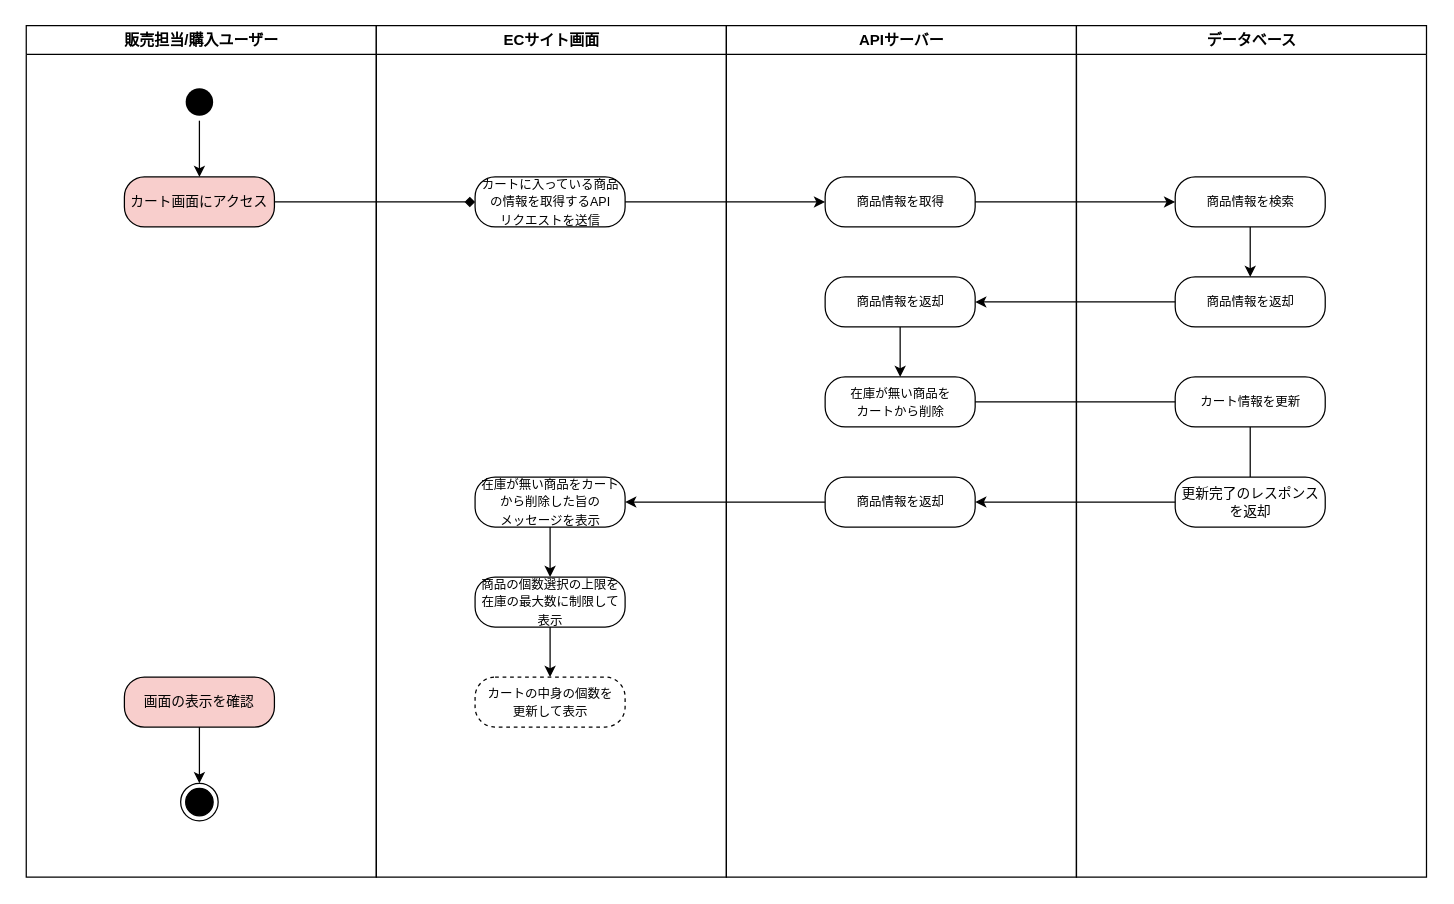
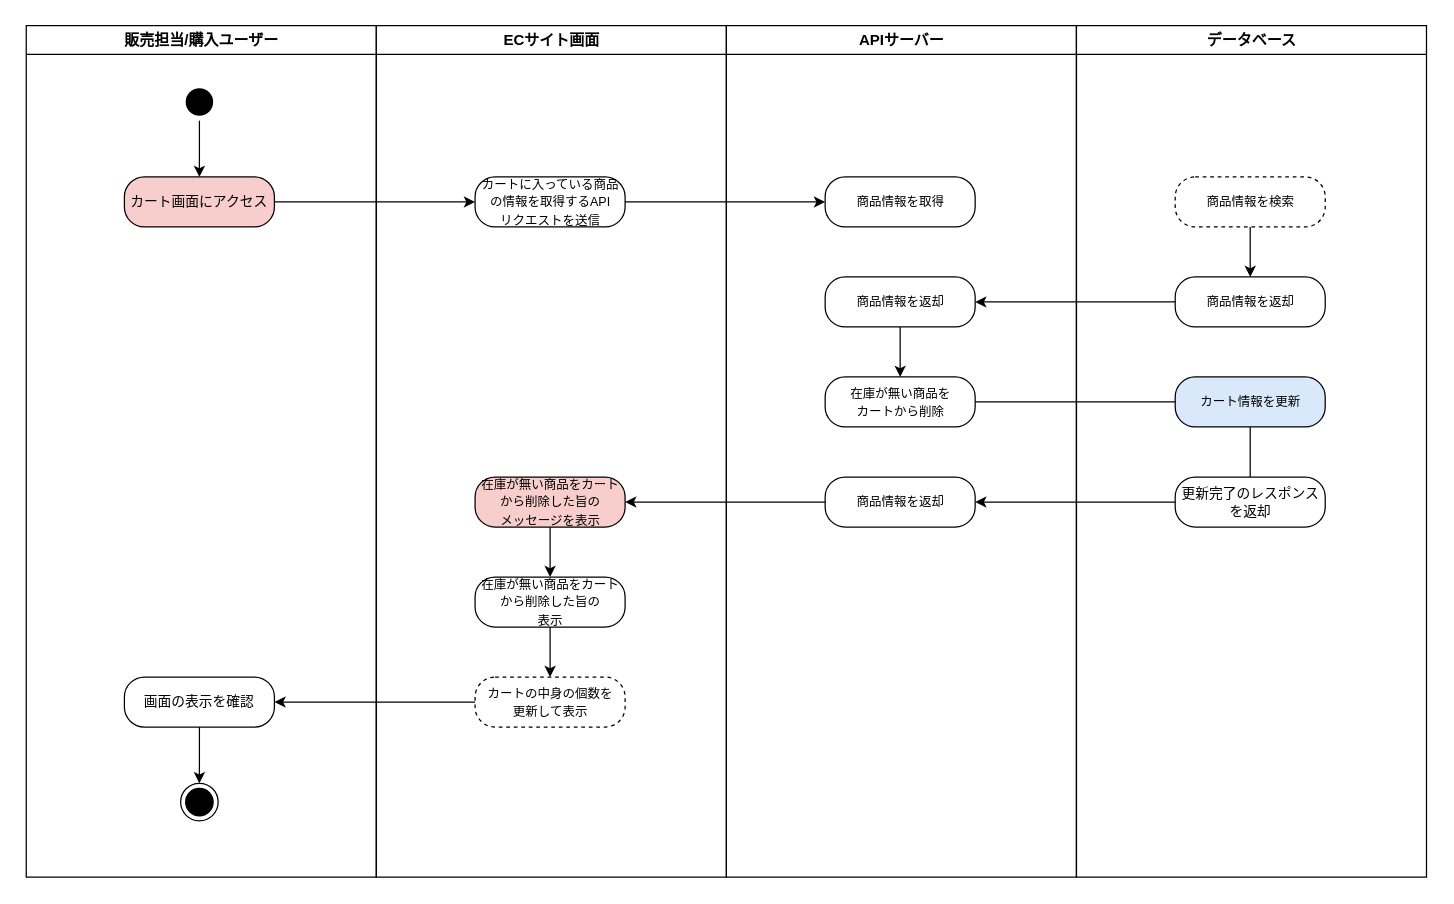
edge "カート画面にアクセス" -> "カートに入っている商品の情報を取得するAPI リクエストを送信": arrowhead diamond -> classic
edge "商品情報を取得" -> "商品情報を検索": removed
node "商品情報を検索": style solid -> dashed
node "カート情報を更新": fillcolor #ffffff -> #dae8fc
node "在庫が無い商品をカートから削除した旨の メッセージを表示": fillcolor #ffffff -> #f8cecc
node "商品の個数選択の上限を在庫の最大数に制限して 表示": label "商品の個数選択の上限を在庫の最大数に制限して 表示" -> "在庫が無い商品をカートから削除した旨の 表示"
node "画面の表示を確認": fillcolor #f8cecc -> #ffffff
edge "カートの中身の個数を 更新して表示" -> "画面の表示を確認": added
